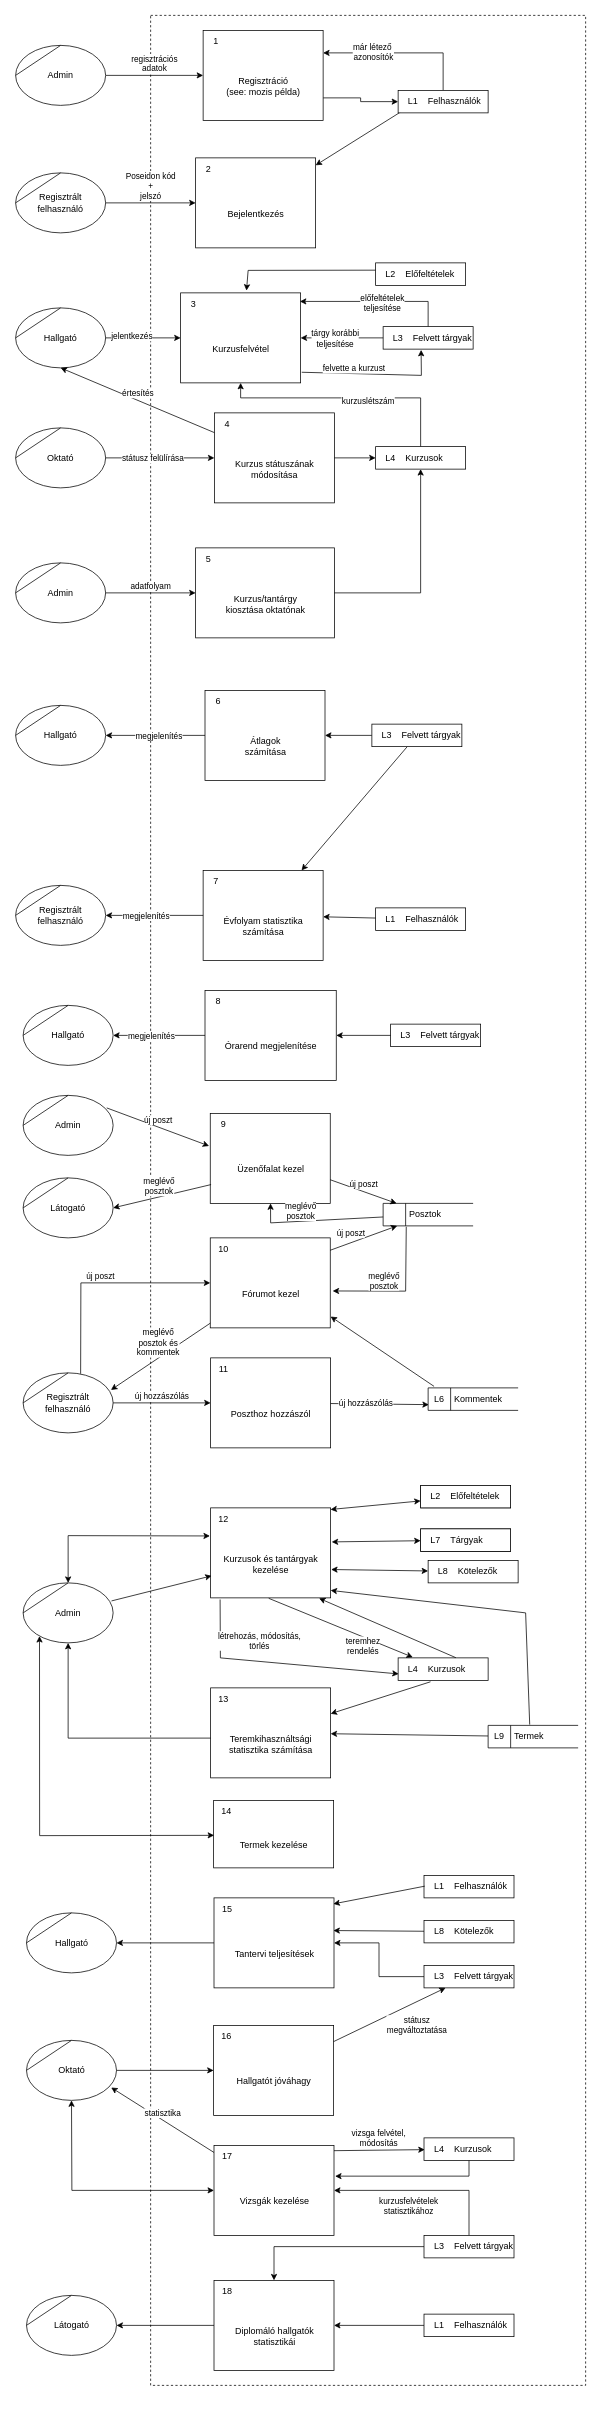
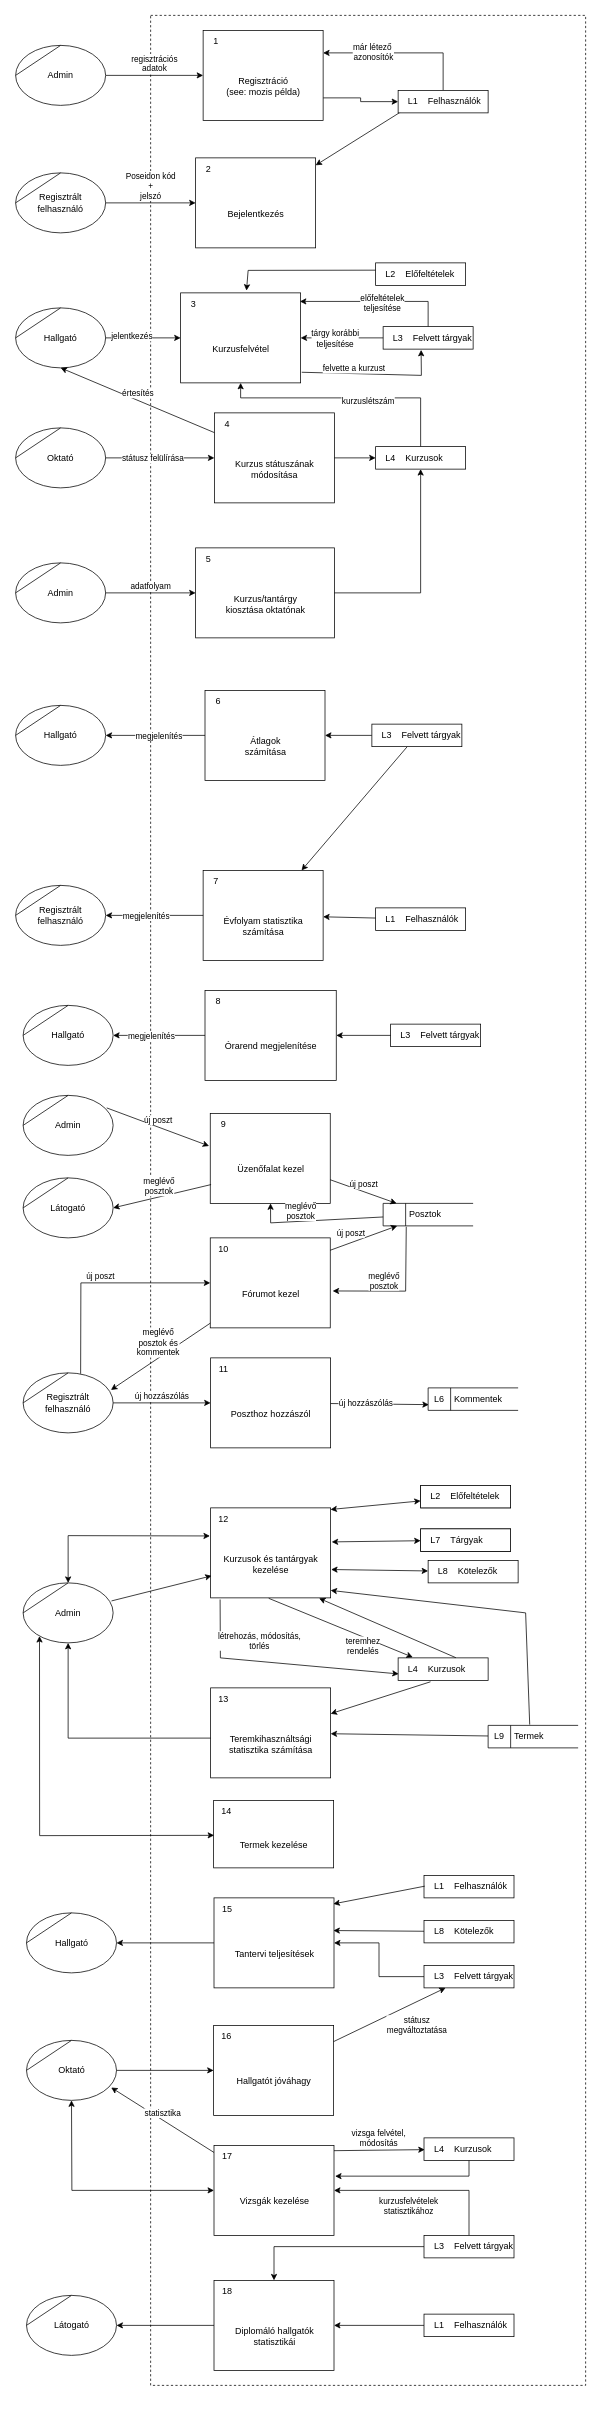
edge "Kommentek" -> "Fórumot kezel": removed
